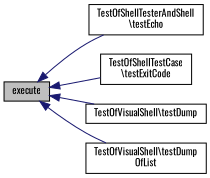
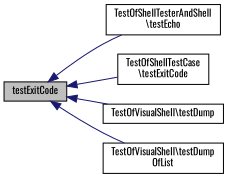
node "execute": label "execute" -> "testExitCode"
